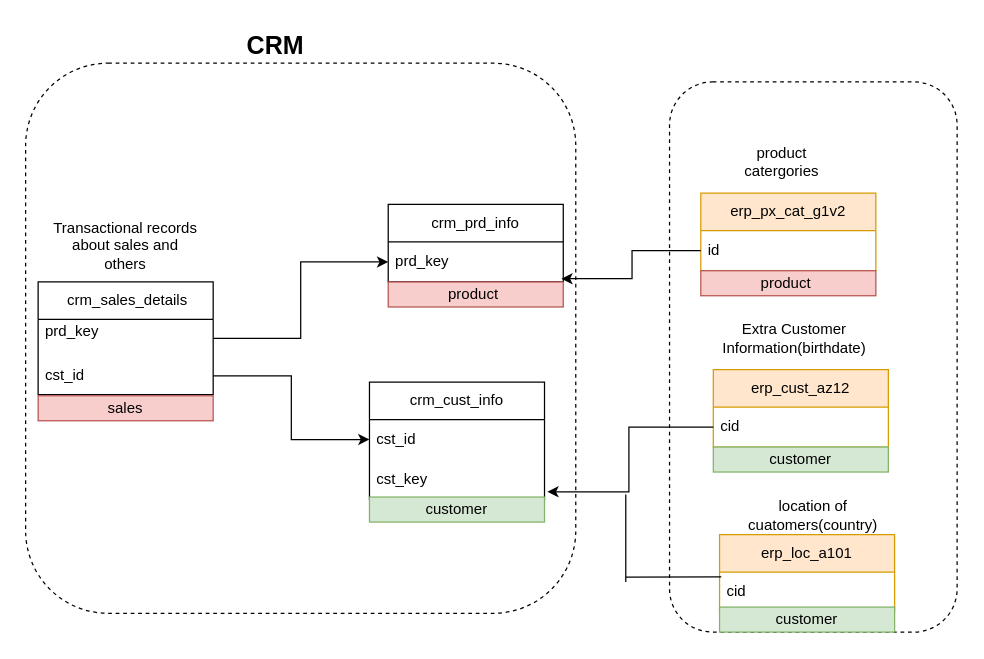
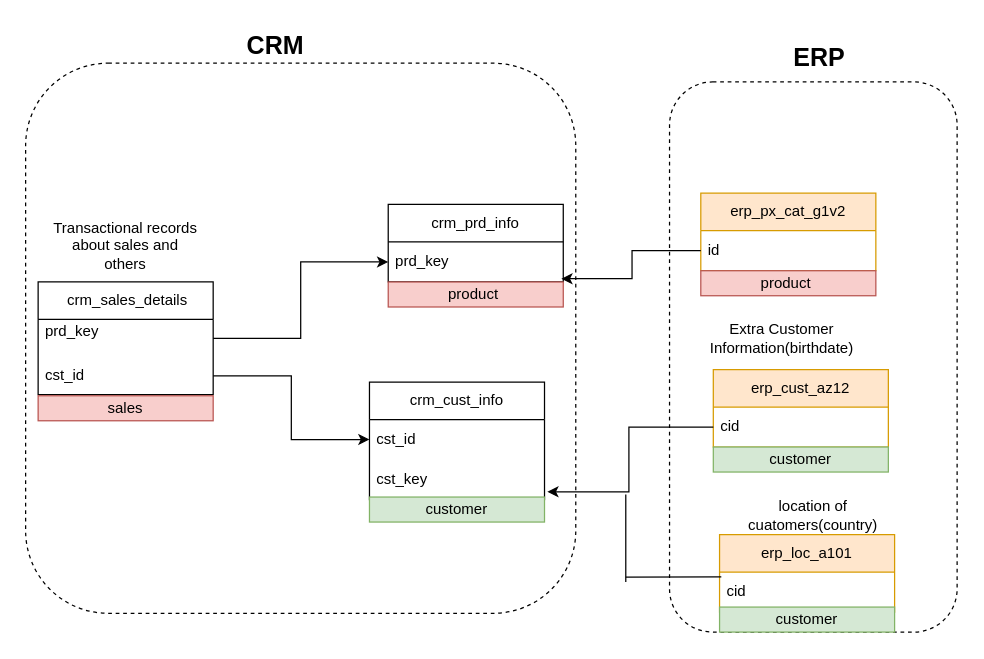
node "ERP": added
node "product catergories": removed
node "Extra Customer Information(birthdate)": moved (794, 338) -> (782, 338)
